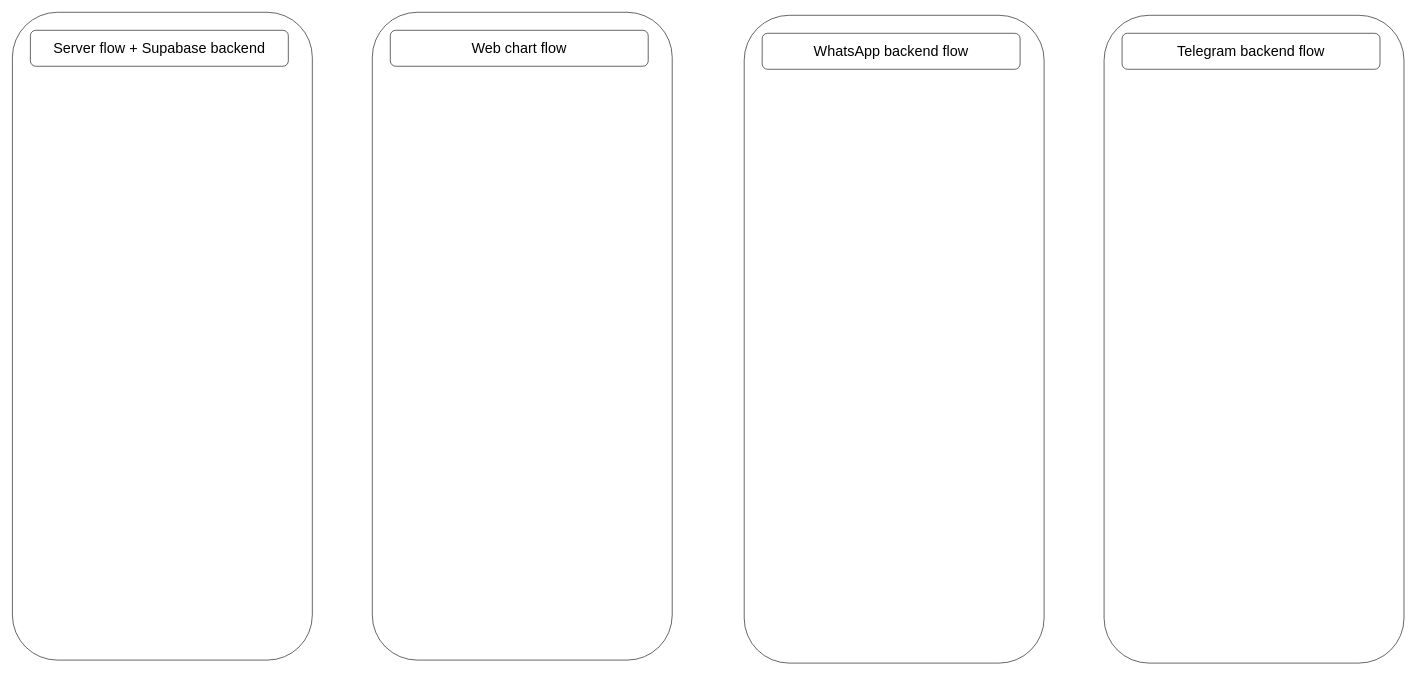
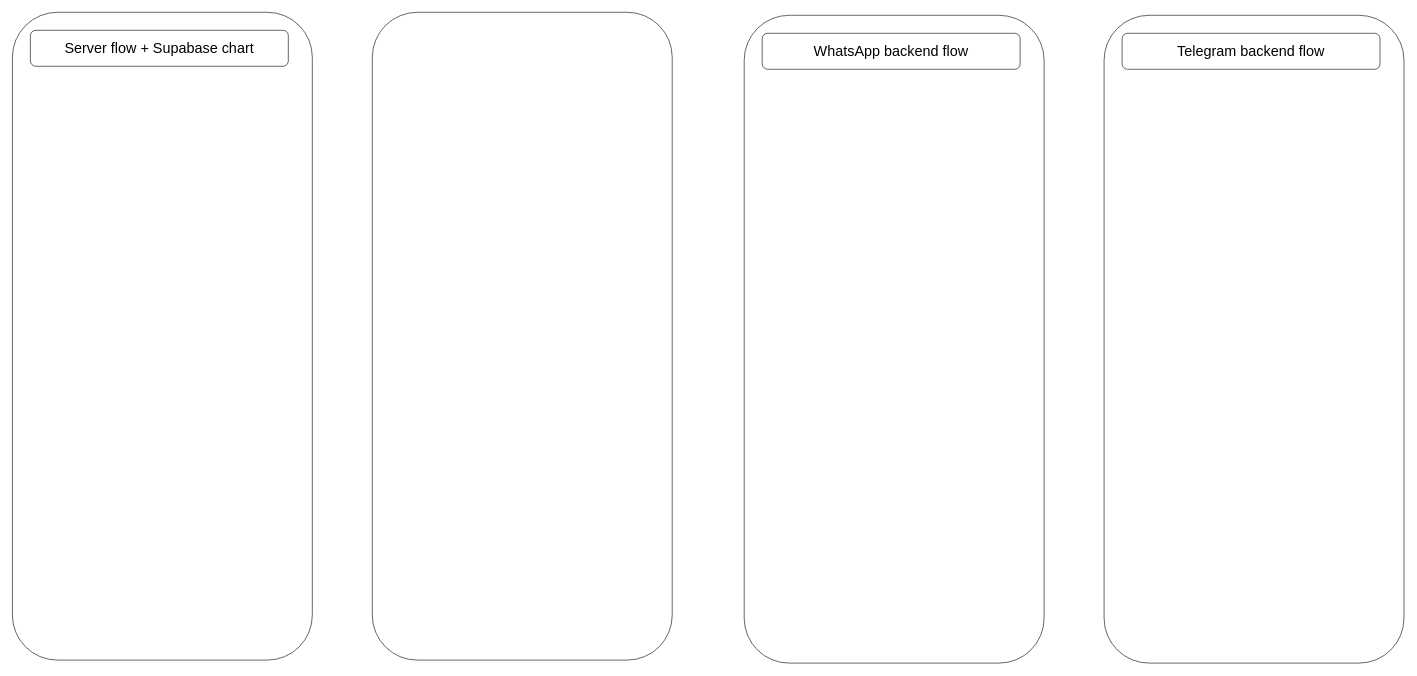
node "Server flow + Supabase backend": label "Server flow + Supabase backend" -> "Server flow + Supabase chart"
node "Web chart flow": removed
